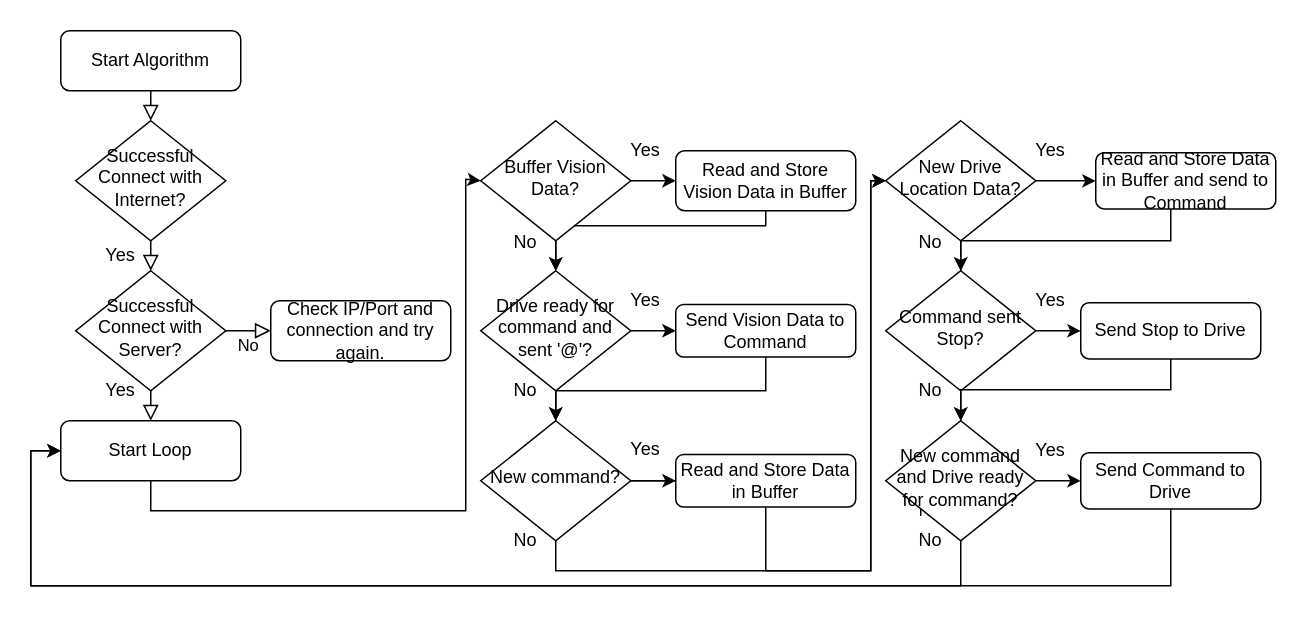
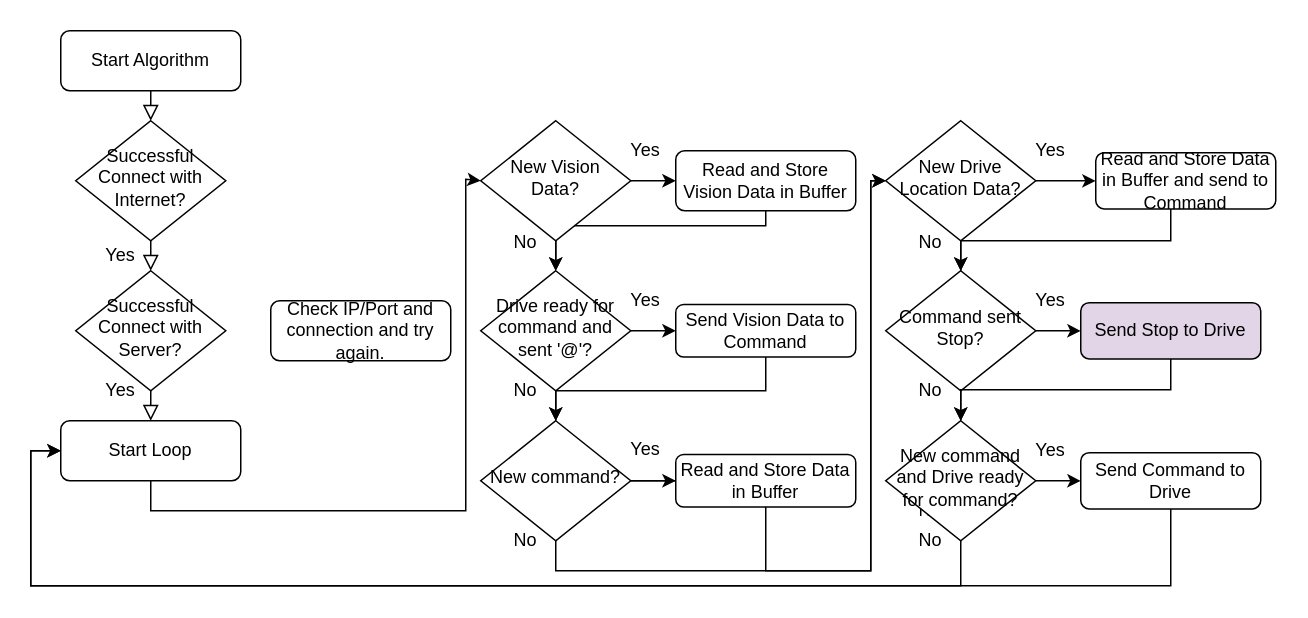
node "Buffer Vision Data?": label "Buffer Vision Data?" -> "New Vision Data?"
edge "Successful Connect with Server?" -> "Check IP/Port and connection and try again.": removed, label "No"
node "Send Stop to Drive": fillcolor #ffffff -> #e1d5e7
